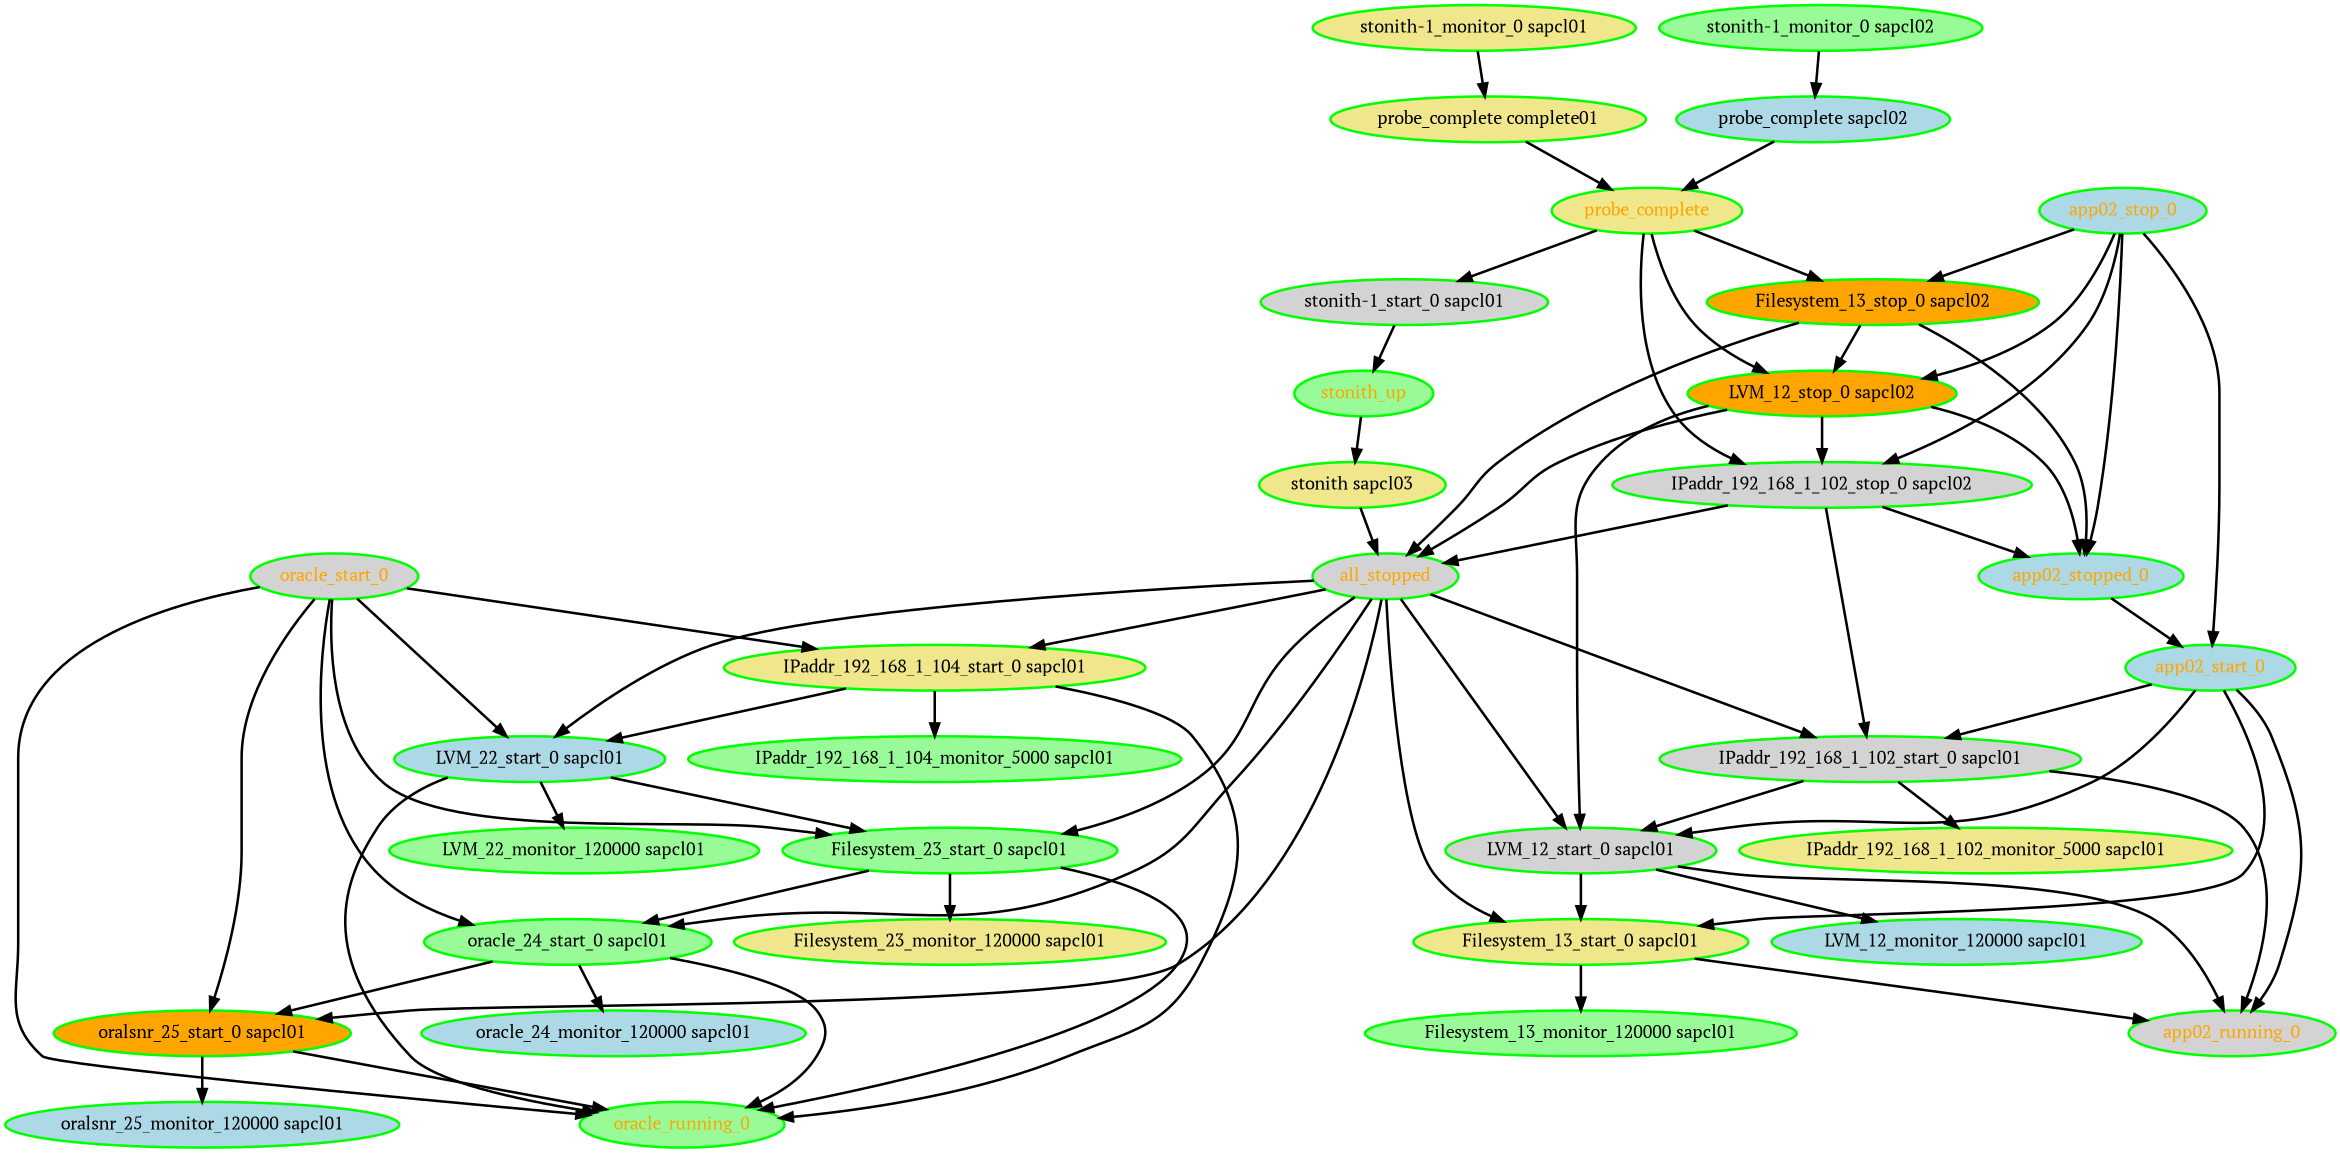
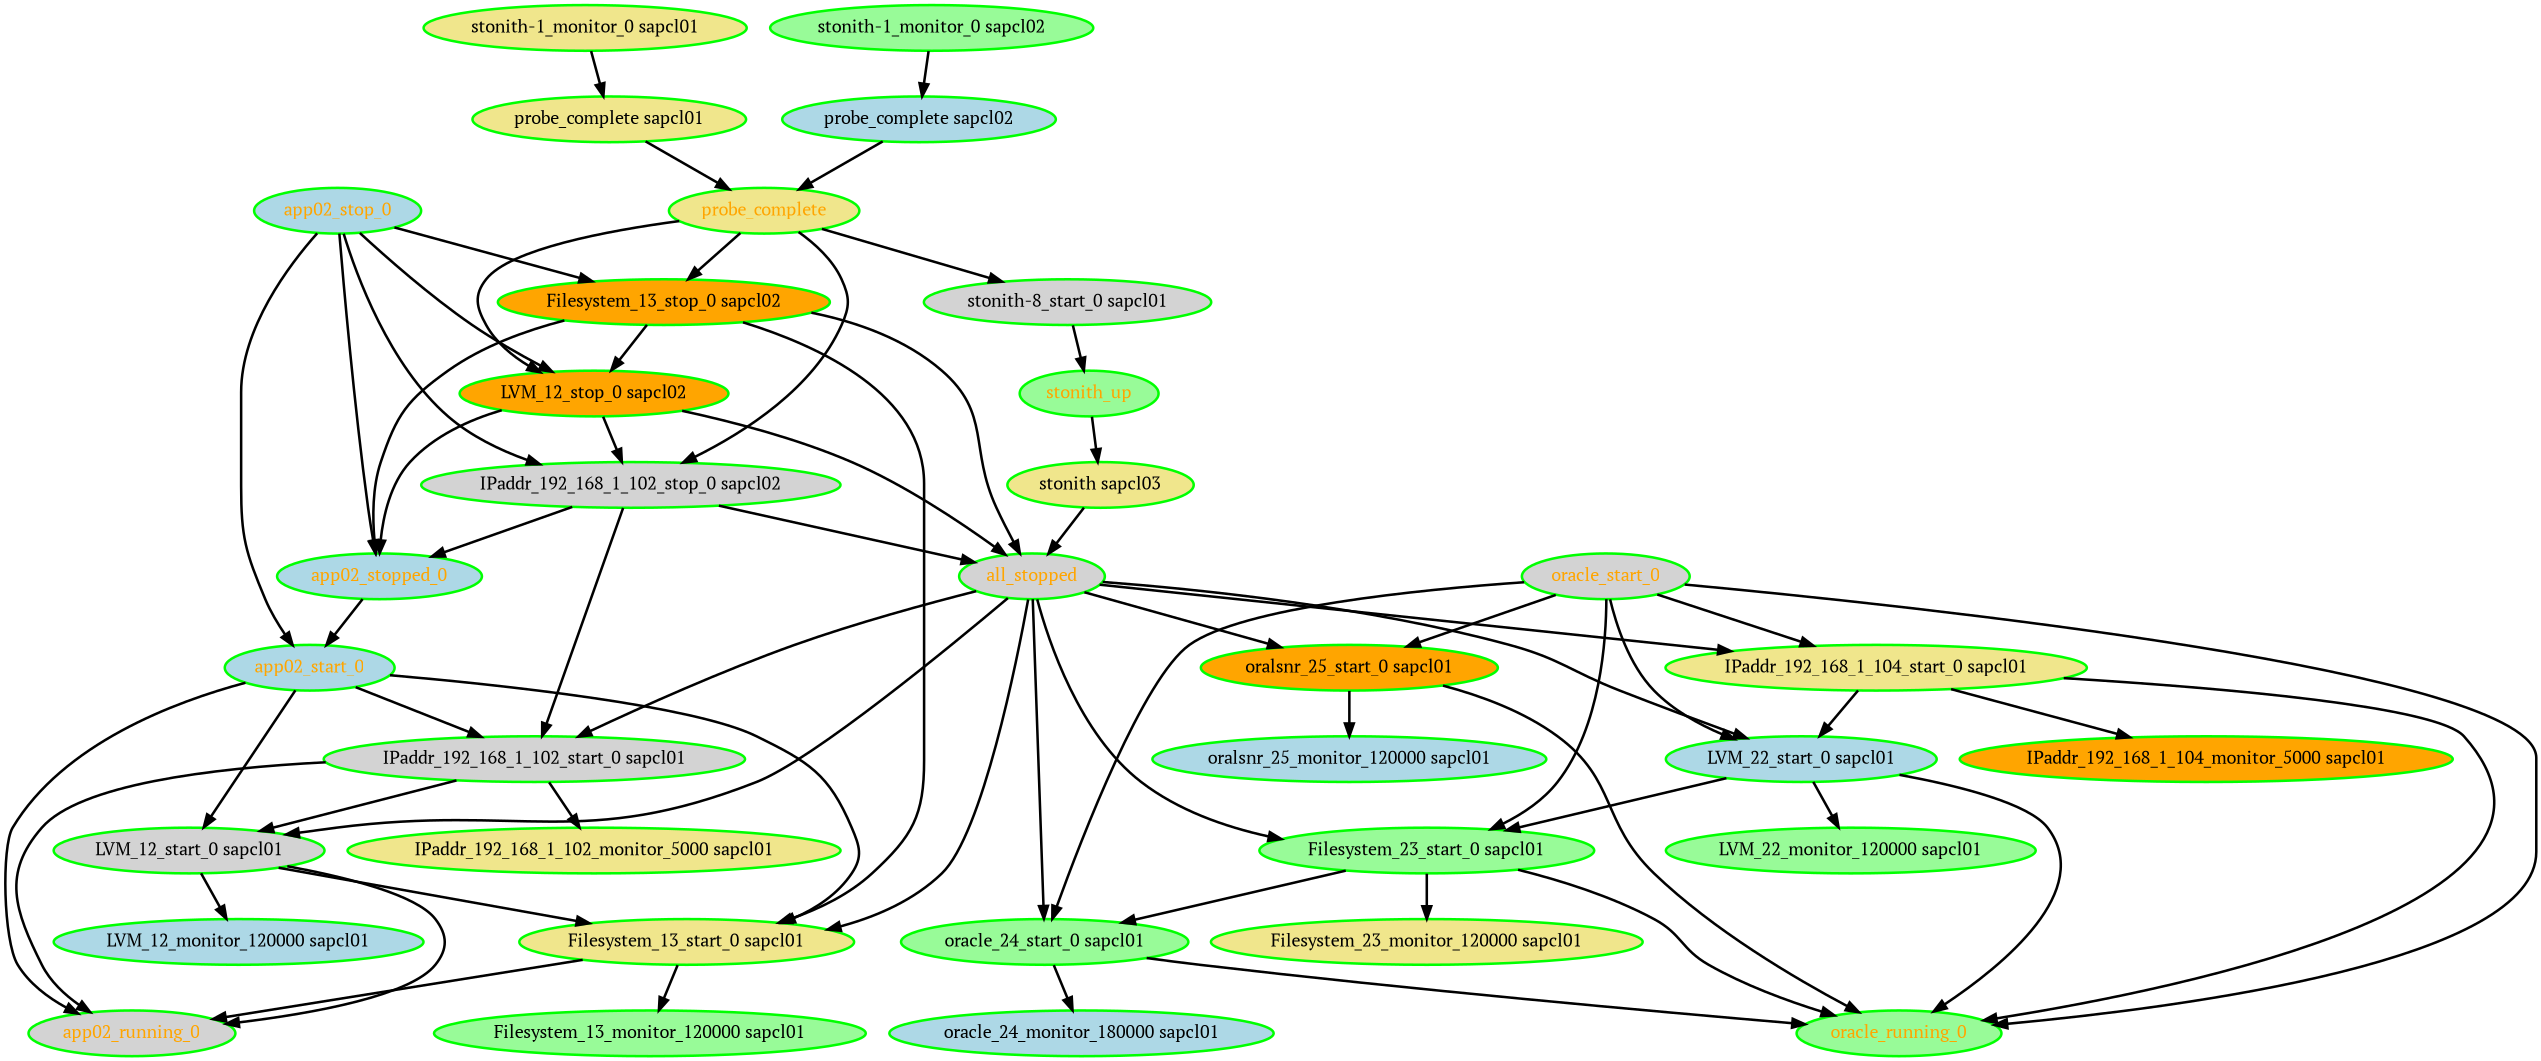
node "probe_complete complete01": label "probe_complete complete01" -> "probe_complete sapcl01"
node "stonith-1_start_0 sapcl01": label "stonith-1_start_0 sapcl01" -> "stonith-8_start_0 sapcl01"
edge "LVM_12_stop_0 sapcl02" -> "LVM_12_start_0 sapcl01": removed
edge "Filesystem_13_stop_0 sapcl02" -> "Filesystem_13_start_0 sapcl01": added
node "IPaddr_192_168_1_104_monitor_5000 sapcl01": fillcolor palegreen -> orange
edge "oracle_24_start_0 sapcl01" -> "oralsnr_25_start_0 sapcl01": removed
node "oracle_24_monitor_120000 sapcl01": label "oracle_24_monitor_120000 sapcl01" -> "oracle_24_monitor_180000 sapcl01"
